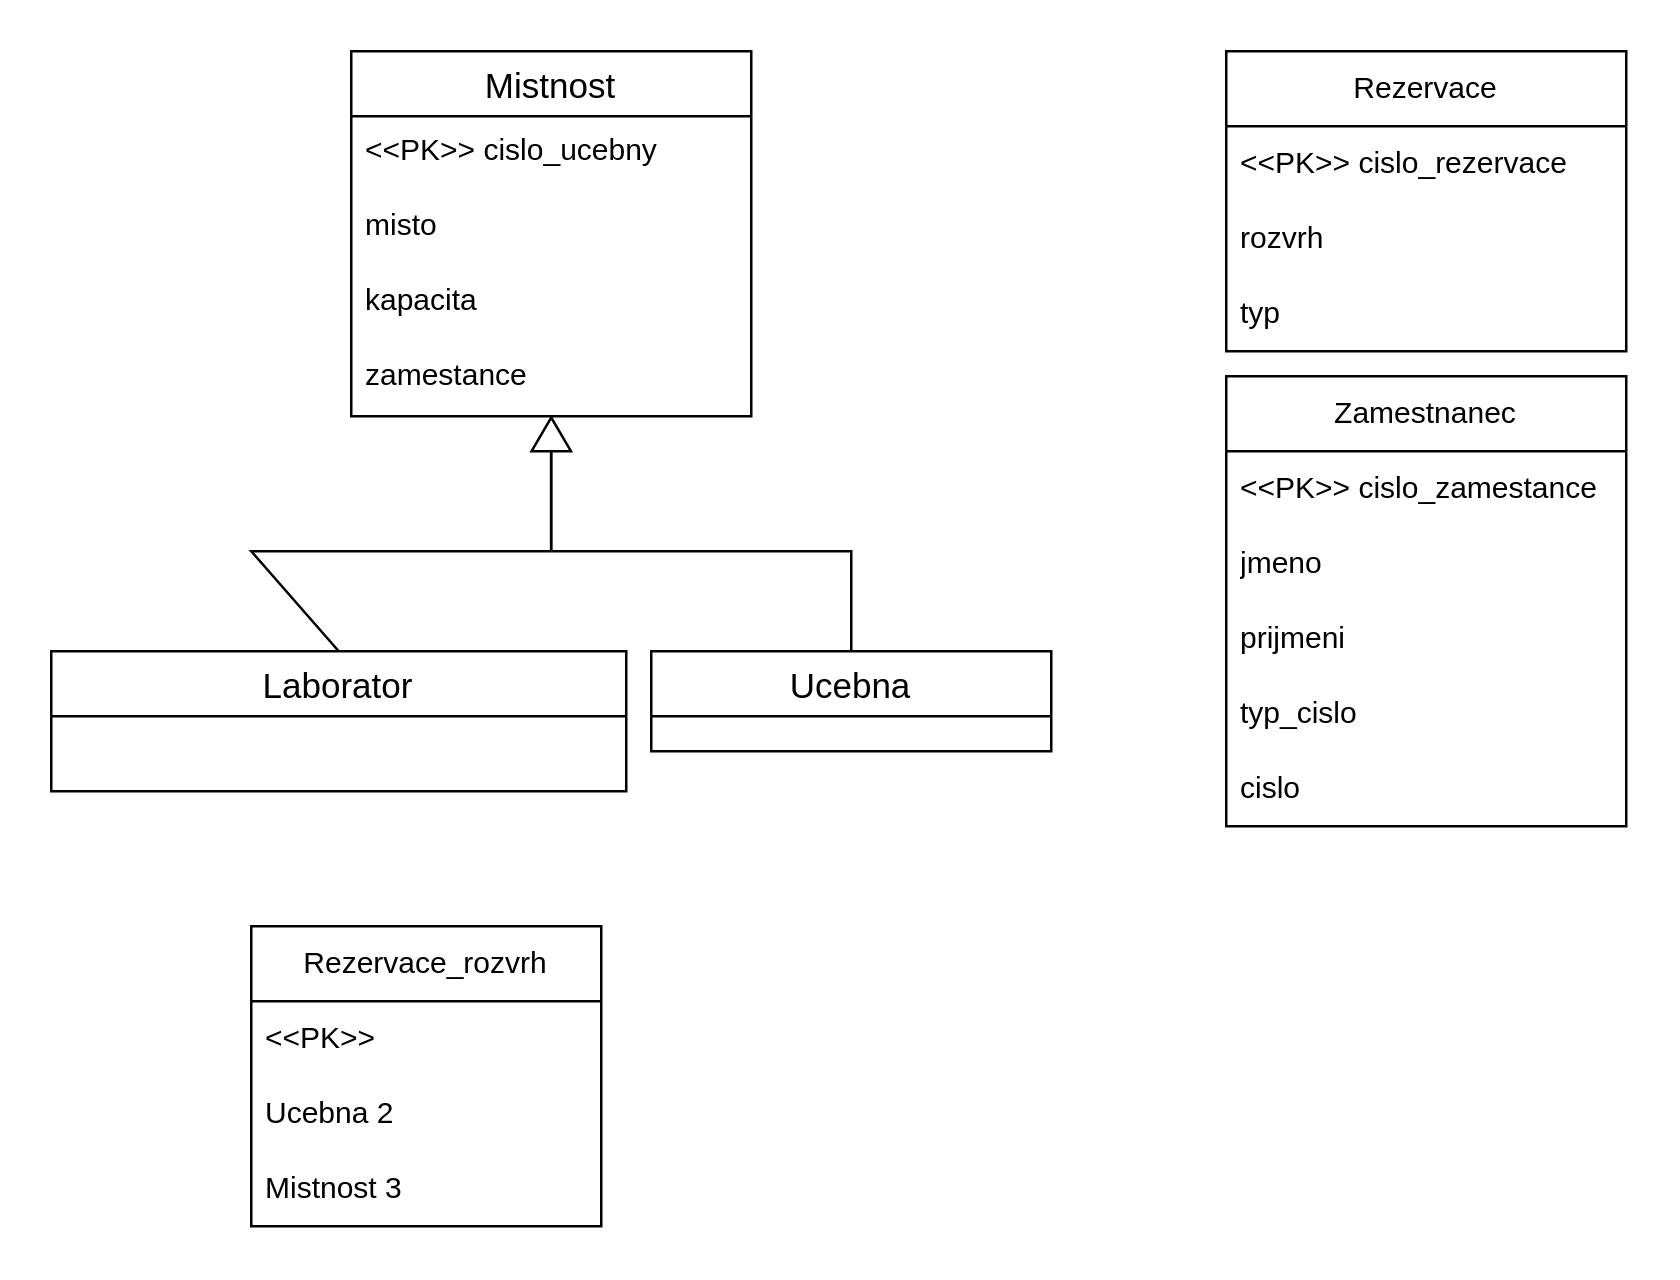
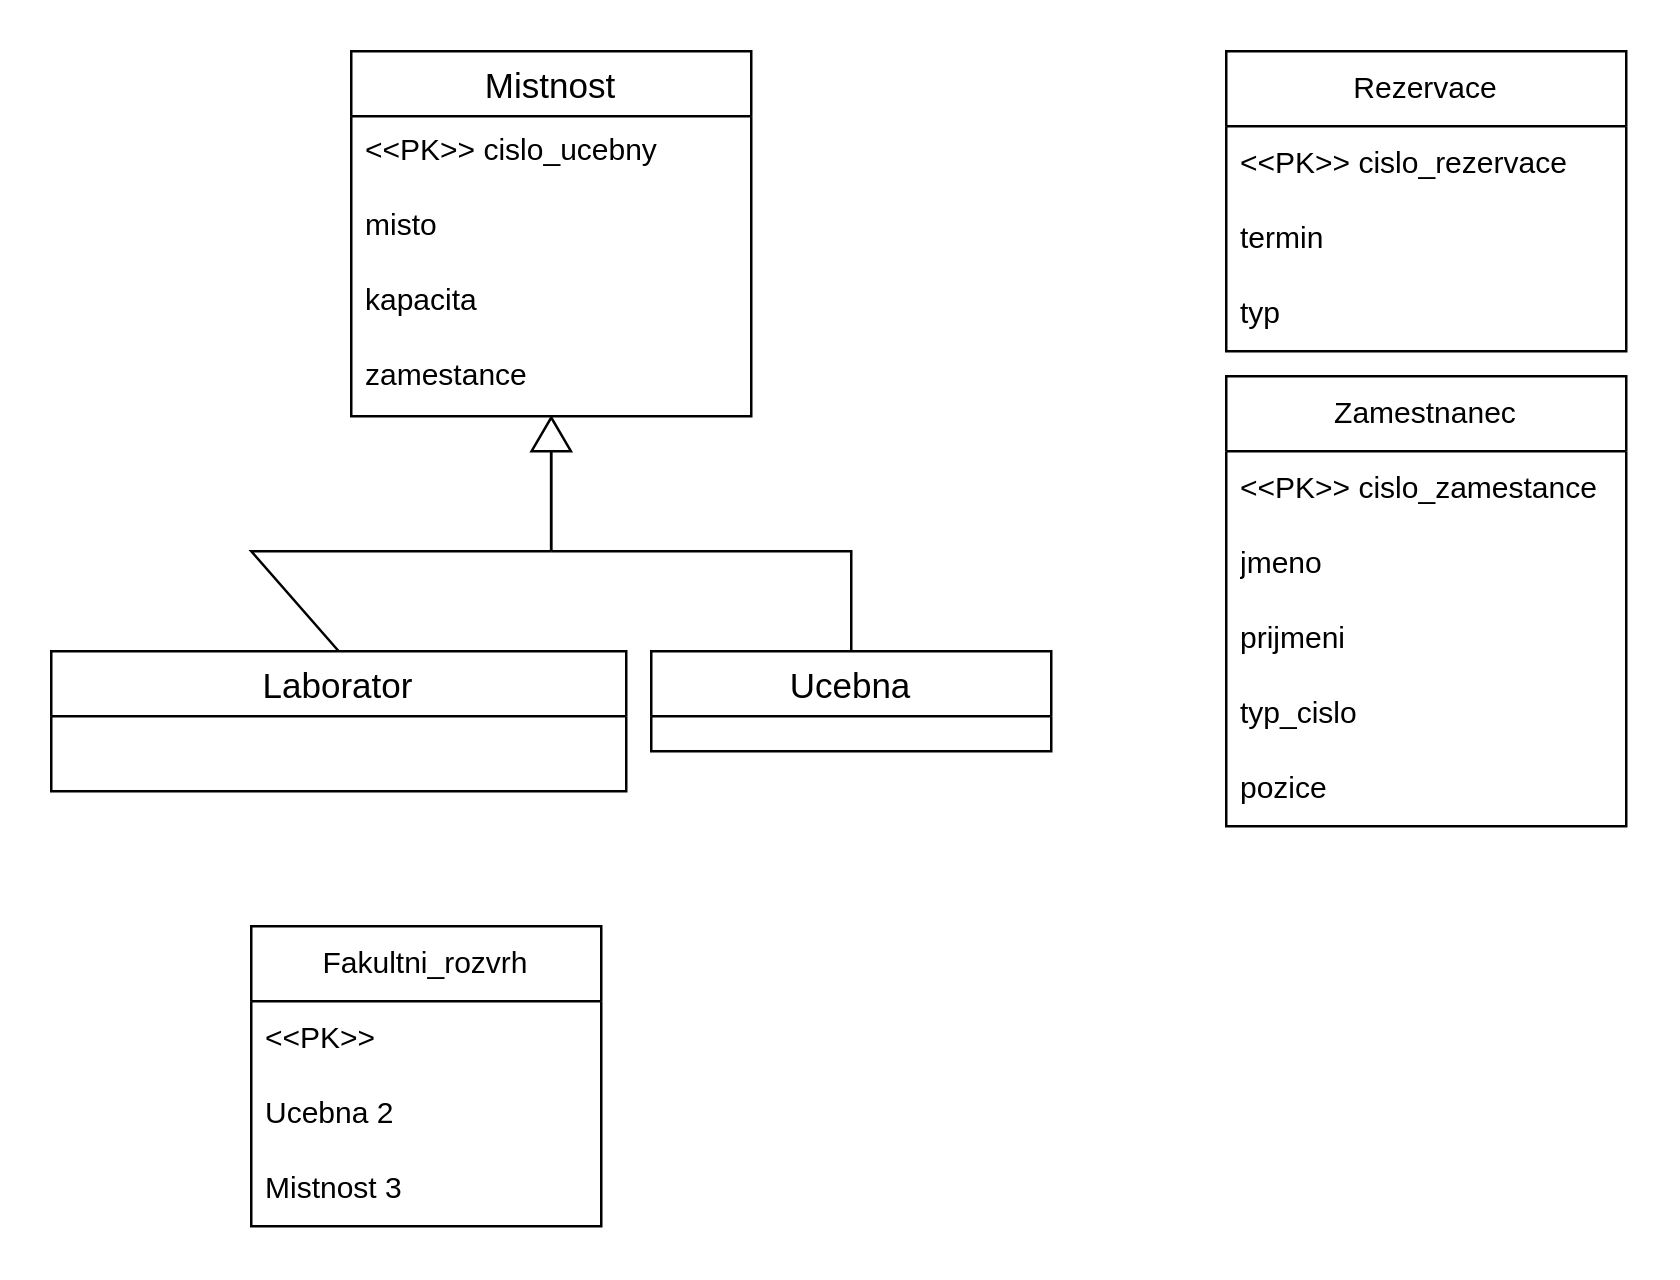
node "rozvrh": label "rozvrh" -> "termin"
node "cislo": label "cislo" -> "pozice"
node "Rezervace_rozvrh": label "Rezervace_rozvrh" -> "Fakultni_rozvrh"
